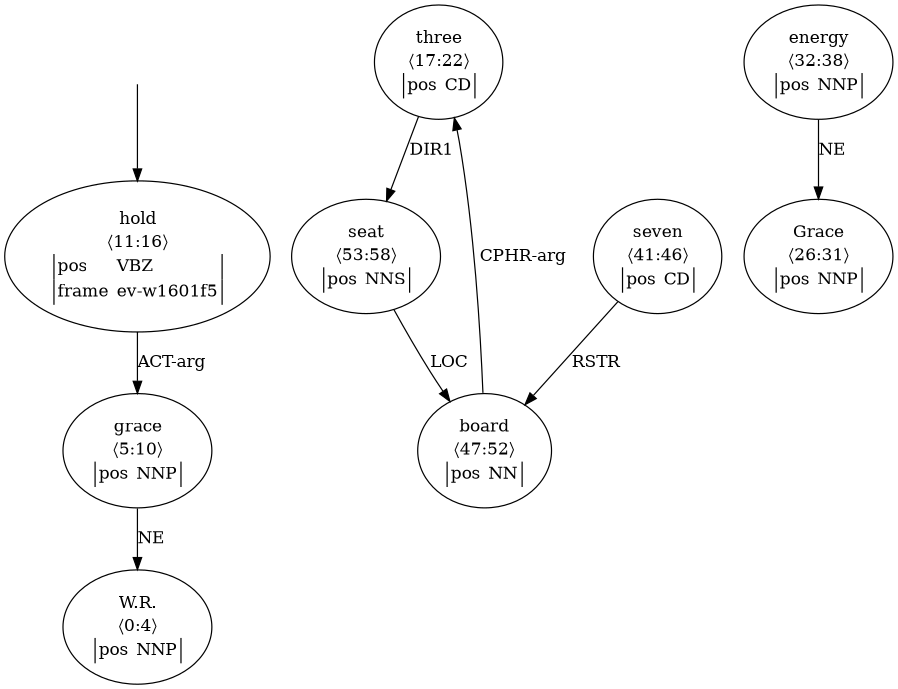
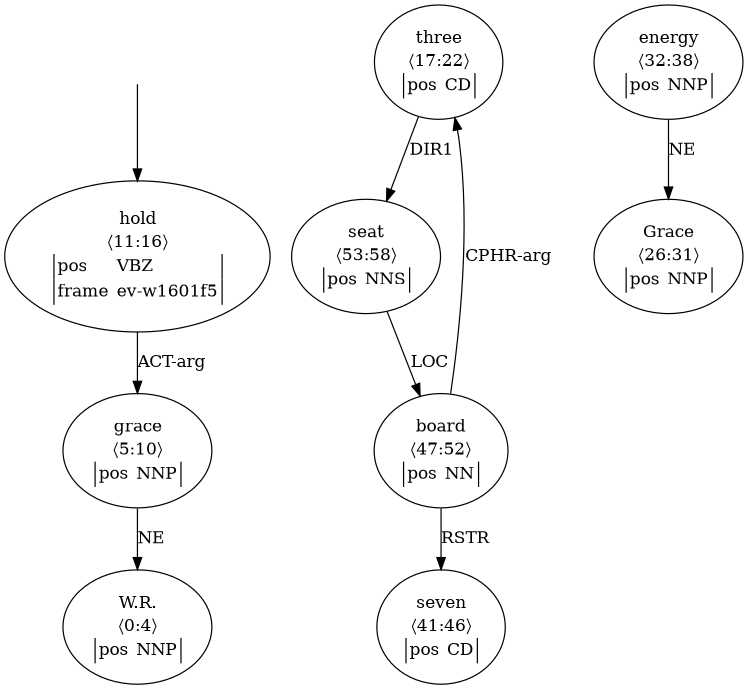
edge "seven" -> "board": reversed
